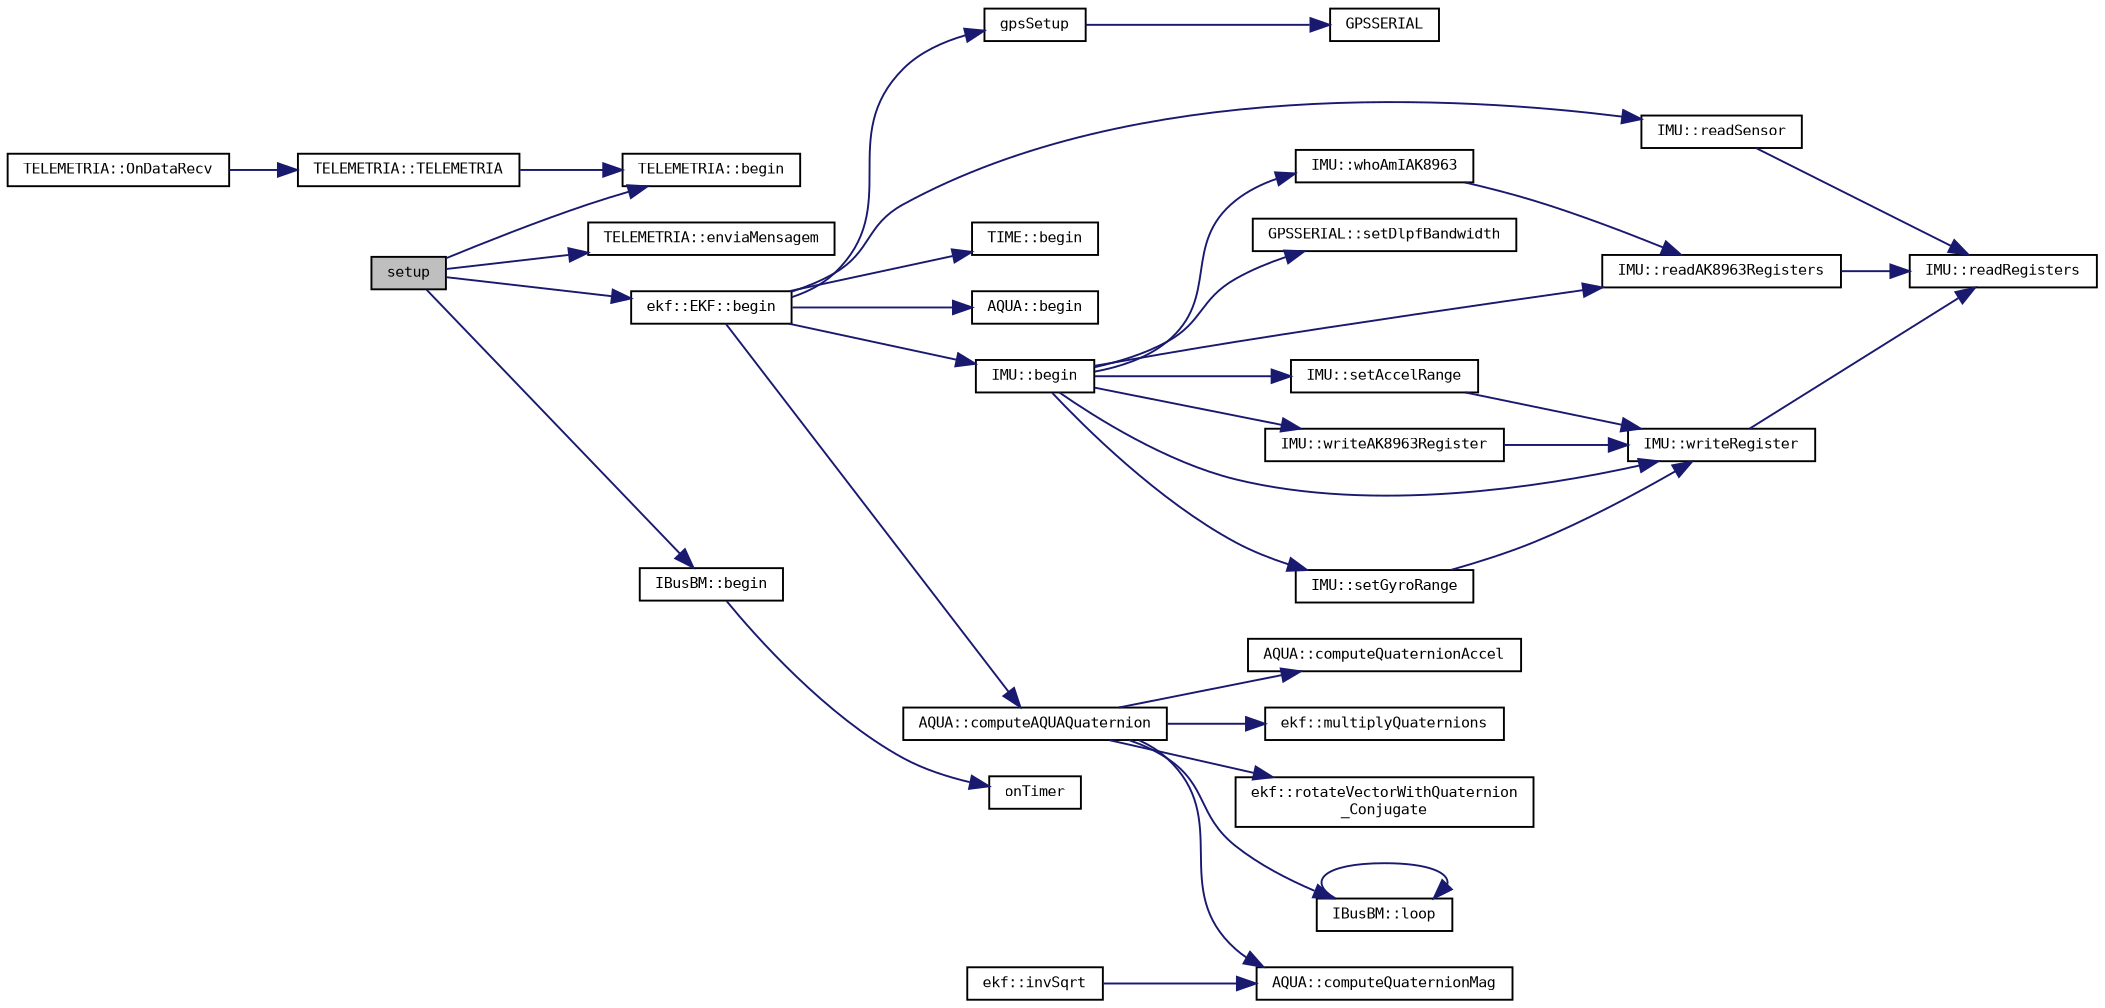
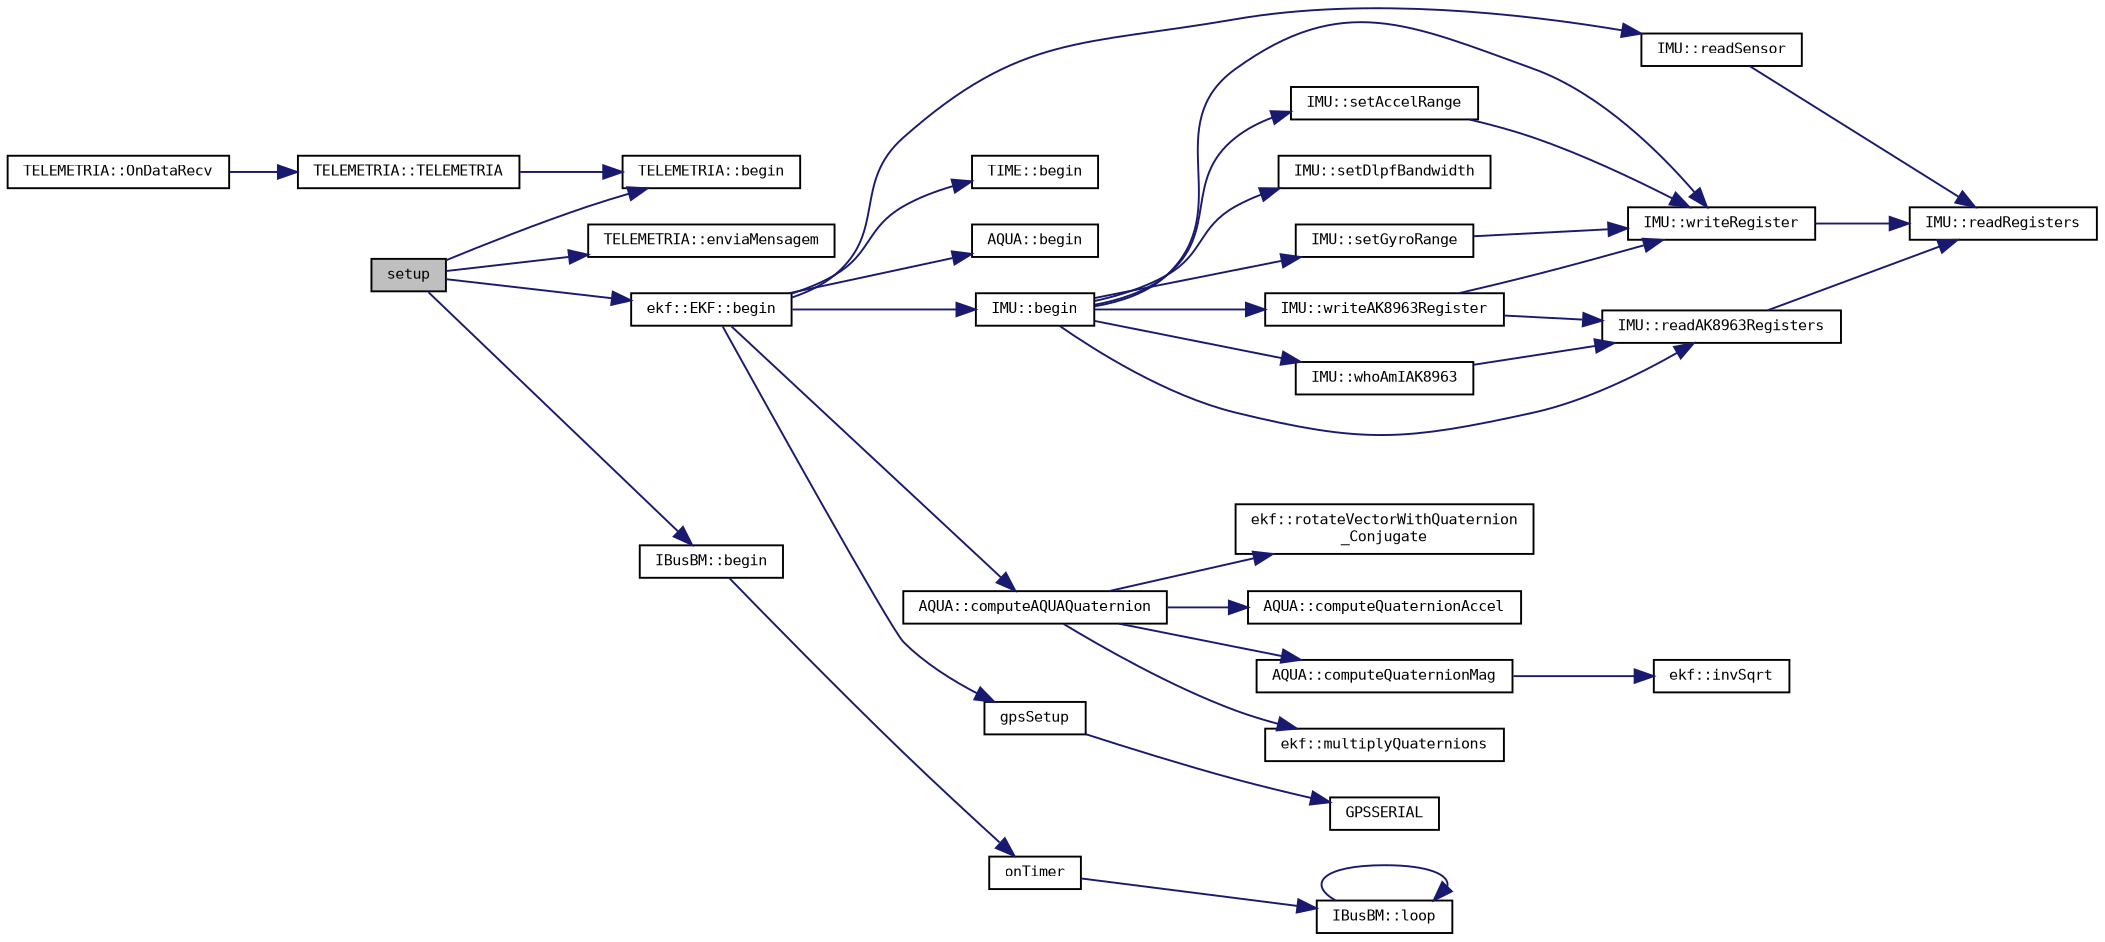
node "GPSSERIAL::setDlpfBandwidth": label "GPSSERIAL::setDlpfBandwidth" -> "IMU::setDlpfBandwidth"
edge "IMU::writeAK8963Register" -> "IMU::readAK8963Registers": added
edge "AQUA::computeAQUAQuaternion" -> "IBusBM::loop": now "onTimer" -> "IBusBM::loop"
edge "ekf::invSqrt" -> "AQUA::computeQuaternionMag": reversed
